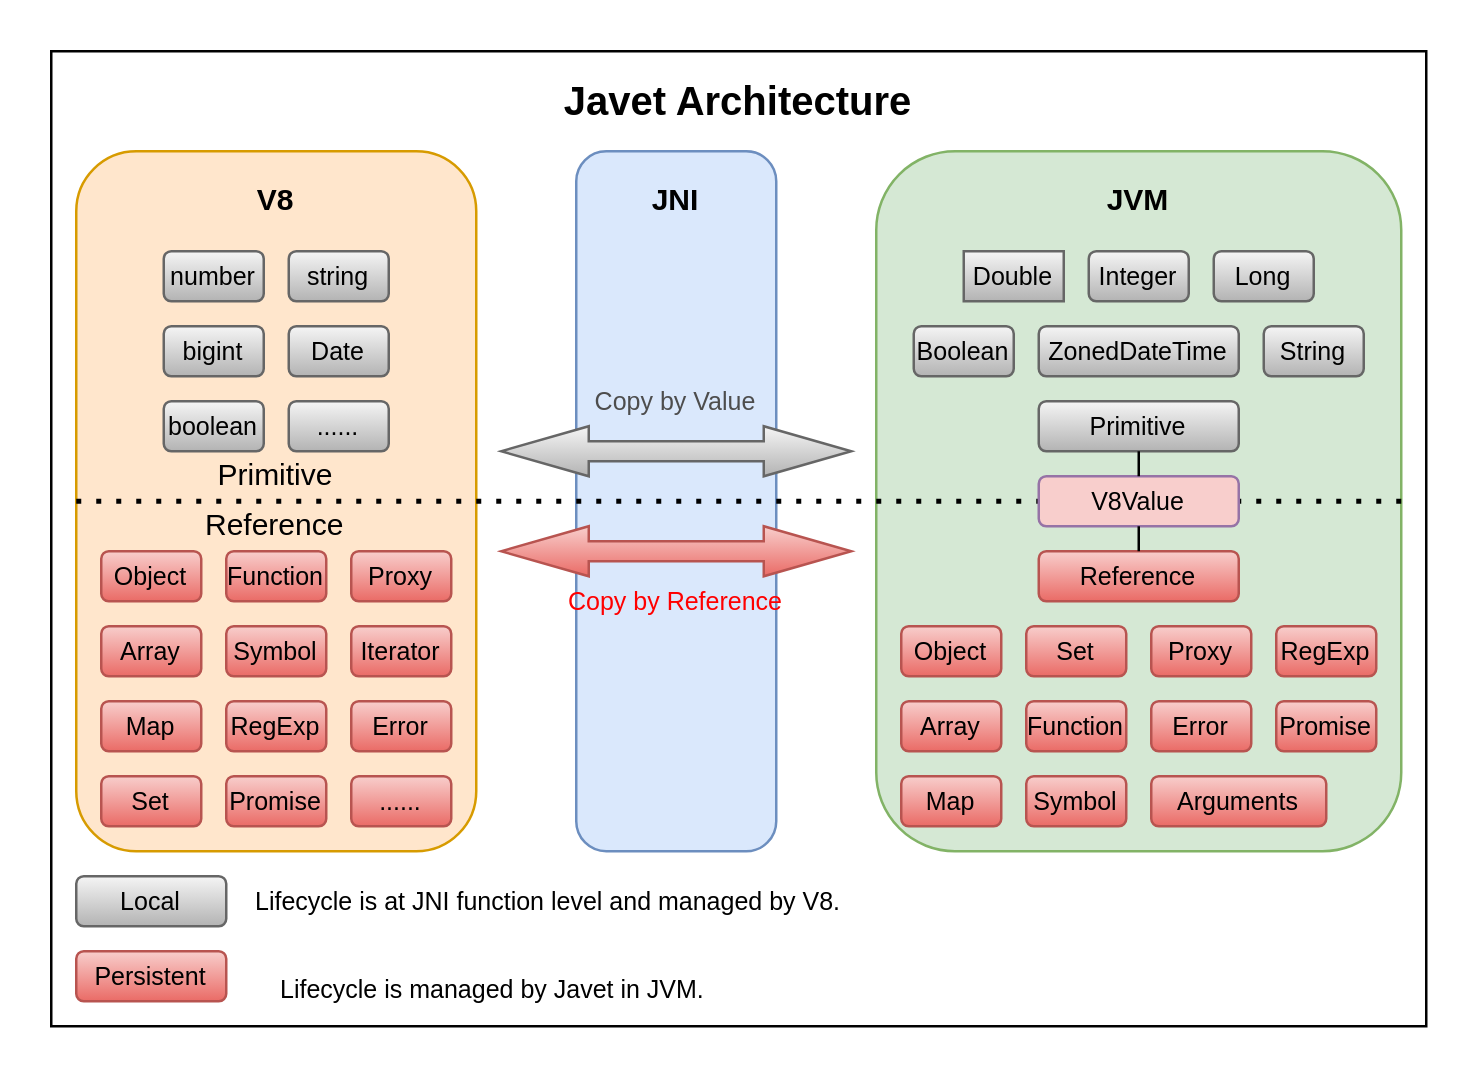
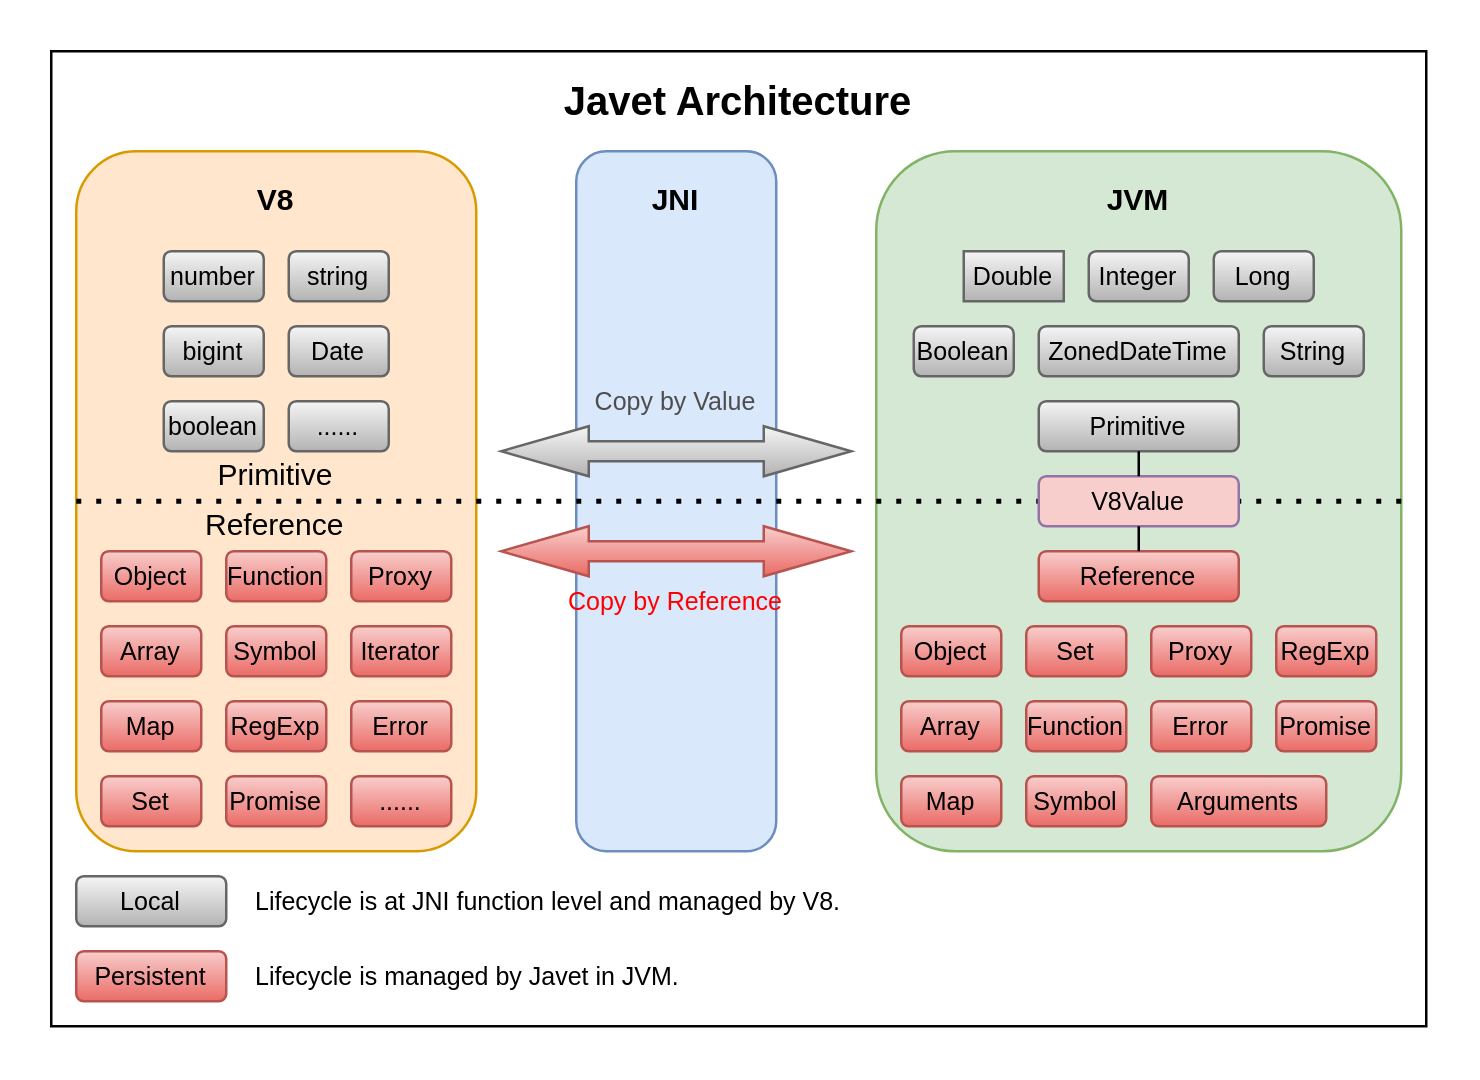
node "Lifecycle is managed by Javet in JVM.": moved (589, 989) -> (564, 976)
